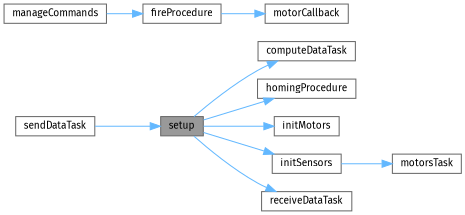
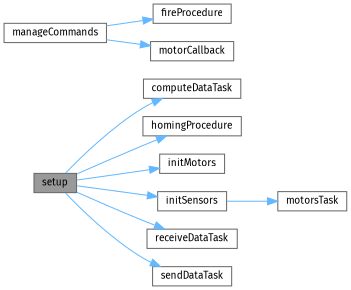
edge "fireProcedure" -> "motorCallback": now "manageCommands" -> "motorCallback"
edge "sendDataTask" -> "setup": reversed
